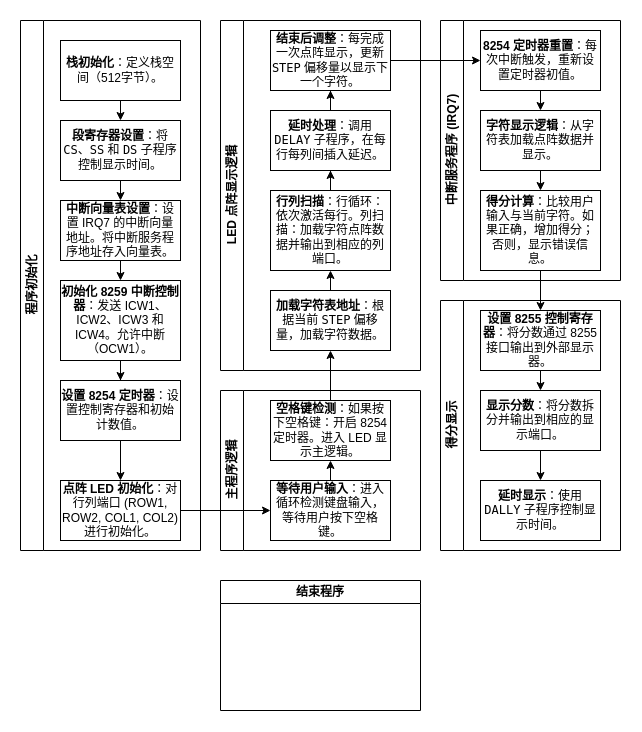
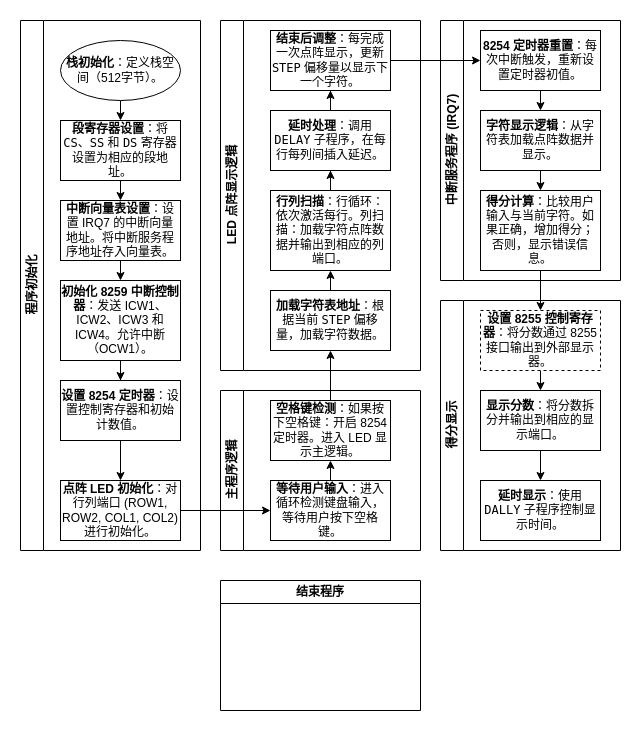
node "栈初始化：定义栈空间（512字节）。": shape rectangle -> ellipse
node "段寄存器设置：将 CS、SS 和 DS 子程序控制显示时间。": label "段寄存器设置：将 CS、SS 和 DS 子程序控制显示时间。" -> "段寄存器设置：将 CS、SS 和 DS 寄存器设置为相应的段地址。"
node "设置 8255 控制寄存器：将分数通过 8255 接口输出到外部显示器。": style solid -> dashed
